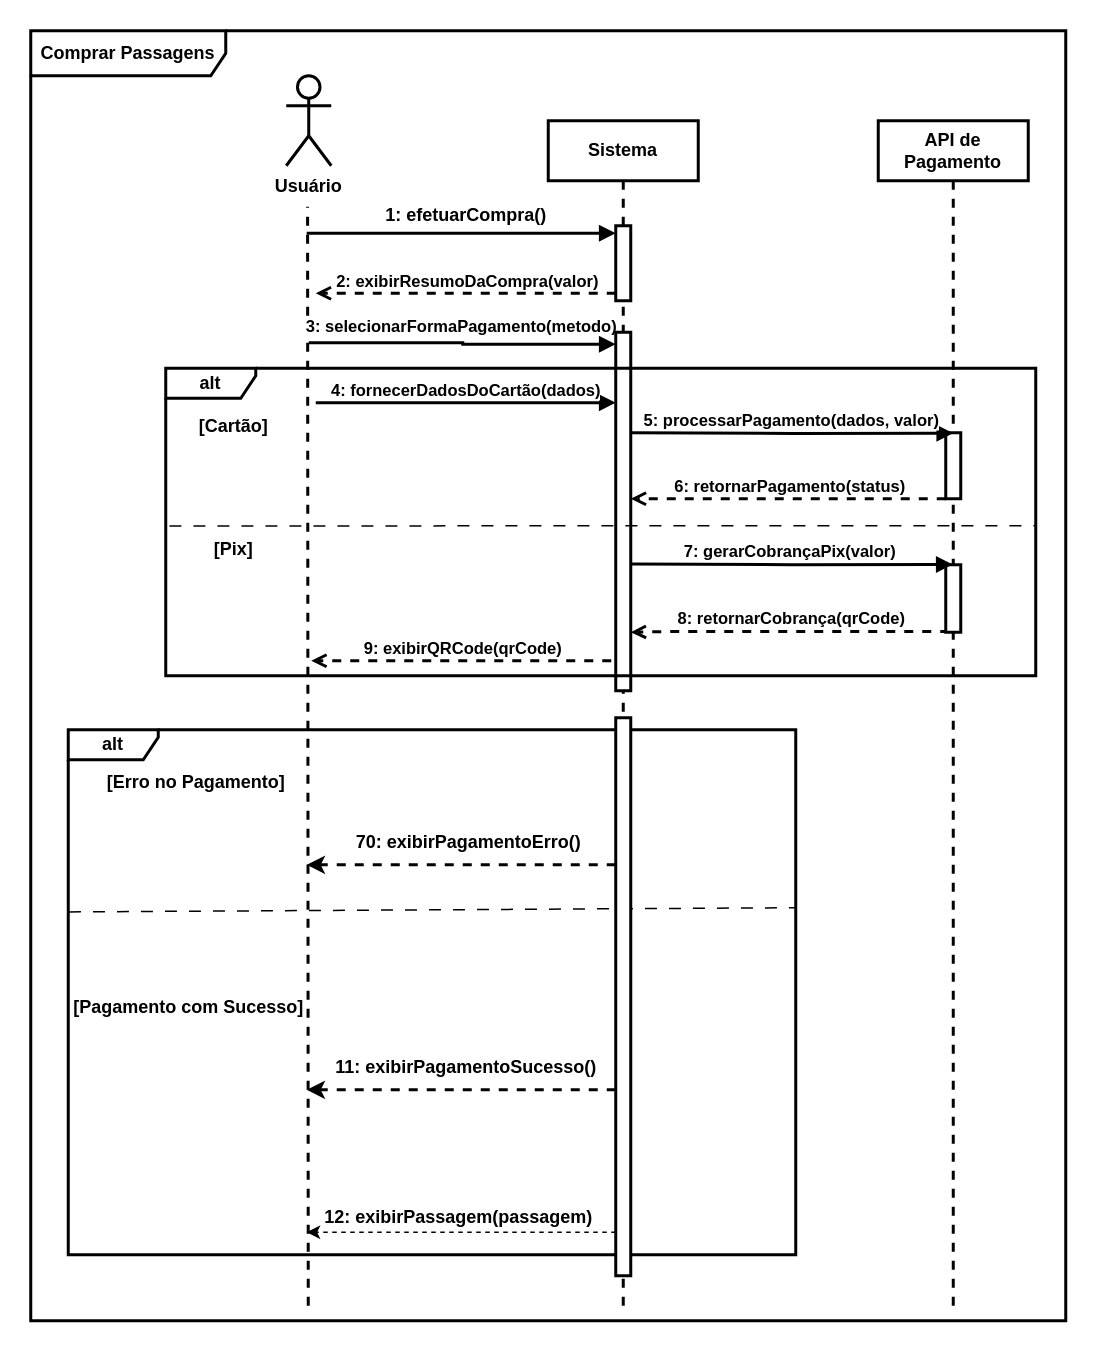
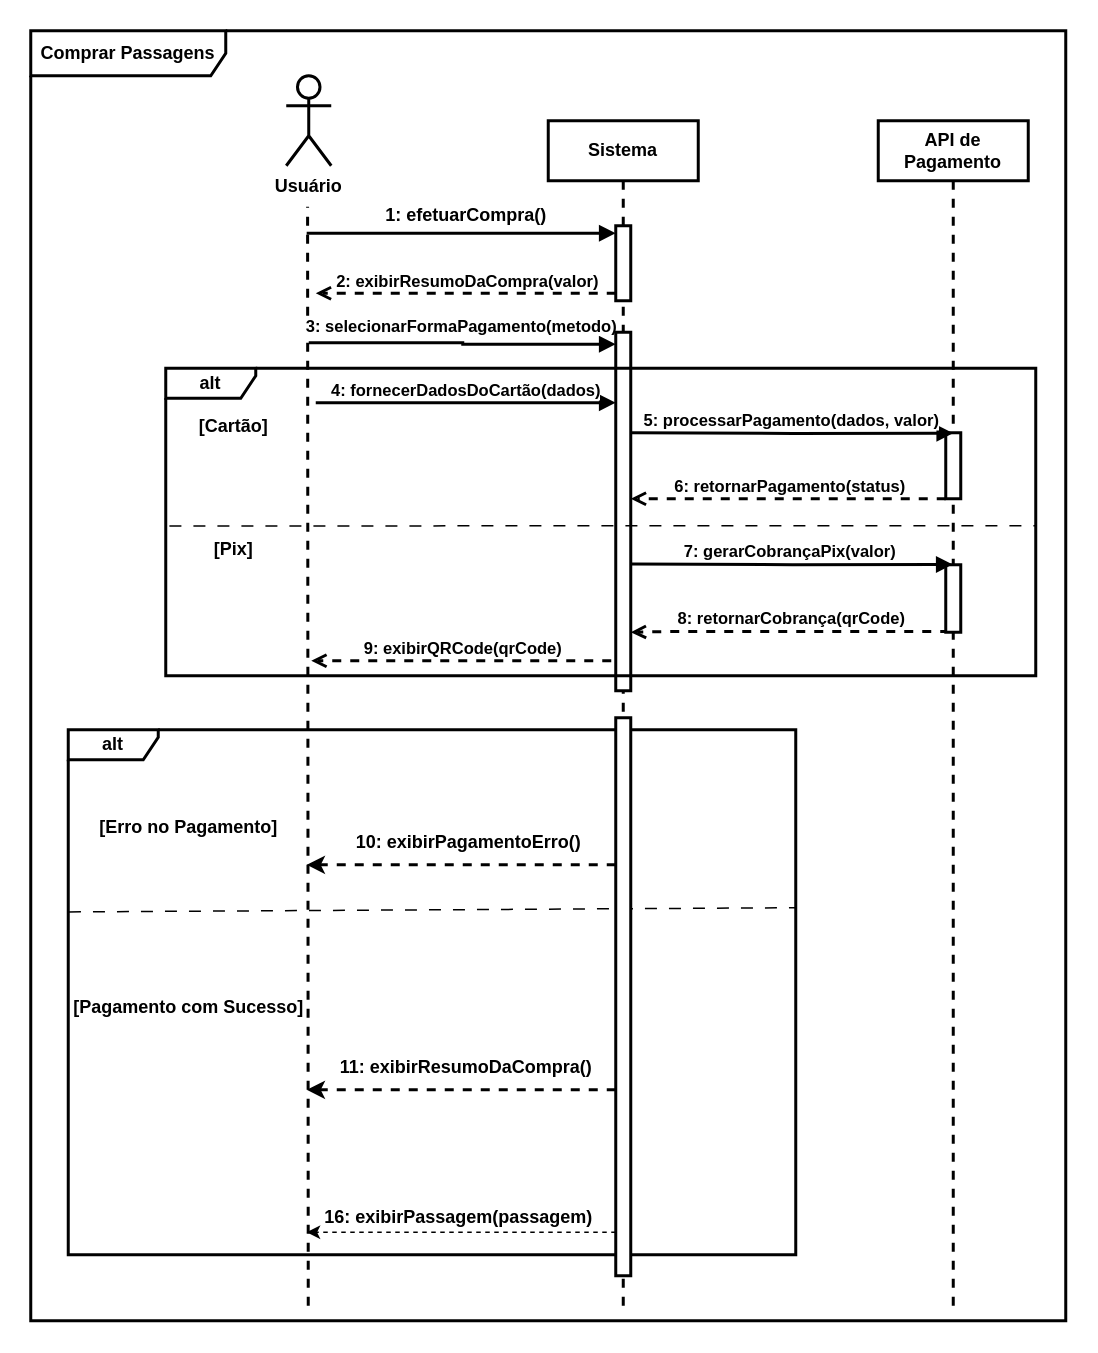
node "[Erro no Pagamento]": moved (196, 782) -> (188, 827)
node "70: exibirPagamentoErro()": label "70: exibirPagamentoErro()" -> "10: exibirPagamentoErro()"
node "11: exibirPagamentoSucesso()": label "11: exibirPagamentoSucesso()" -> "11: exibirResumoDaCompra()"
node "12: exibirPassagem(passagem)": label "12: exibirPassagem(passagem)" -> "16: exibirPassagem(passagem)"
